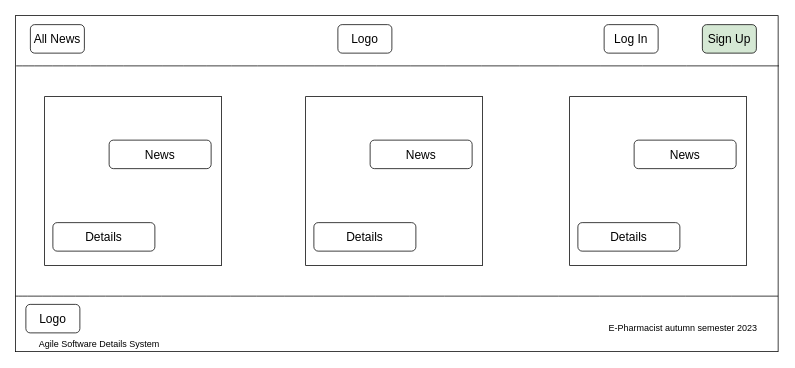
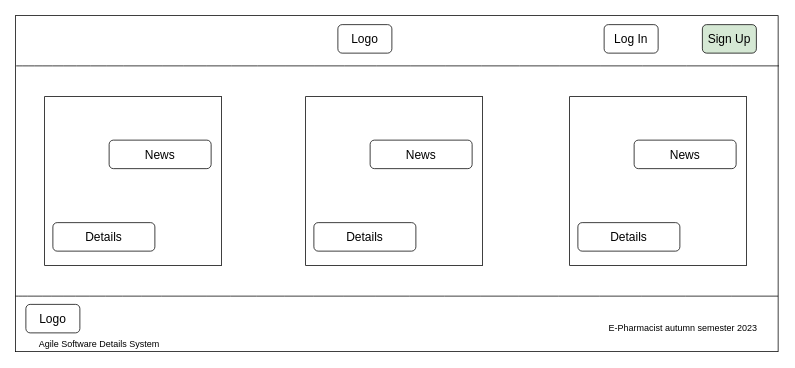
node "All News": removed
